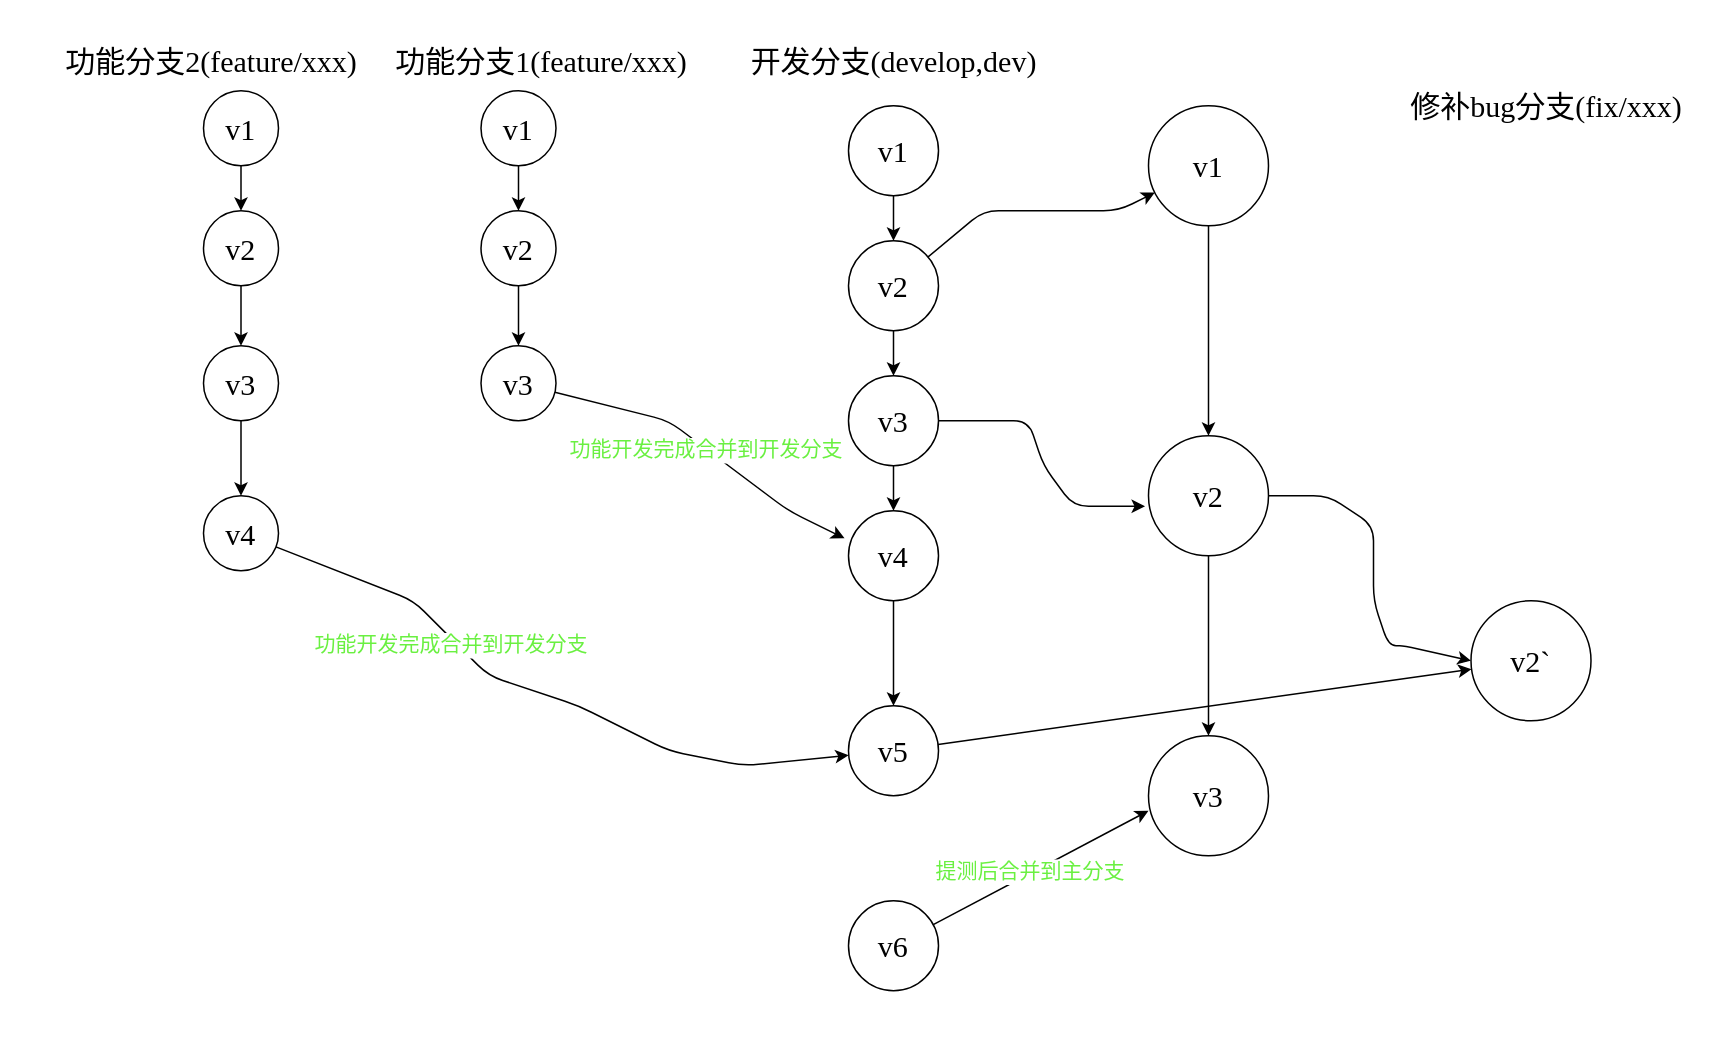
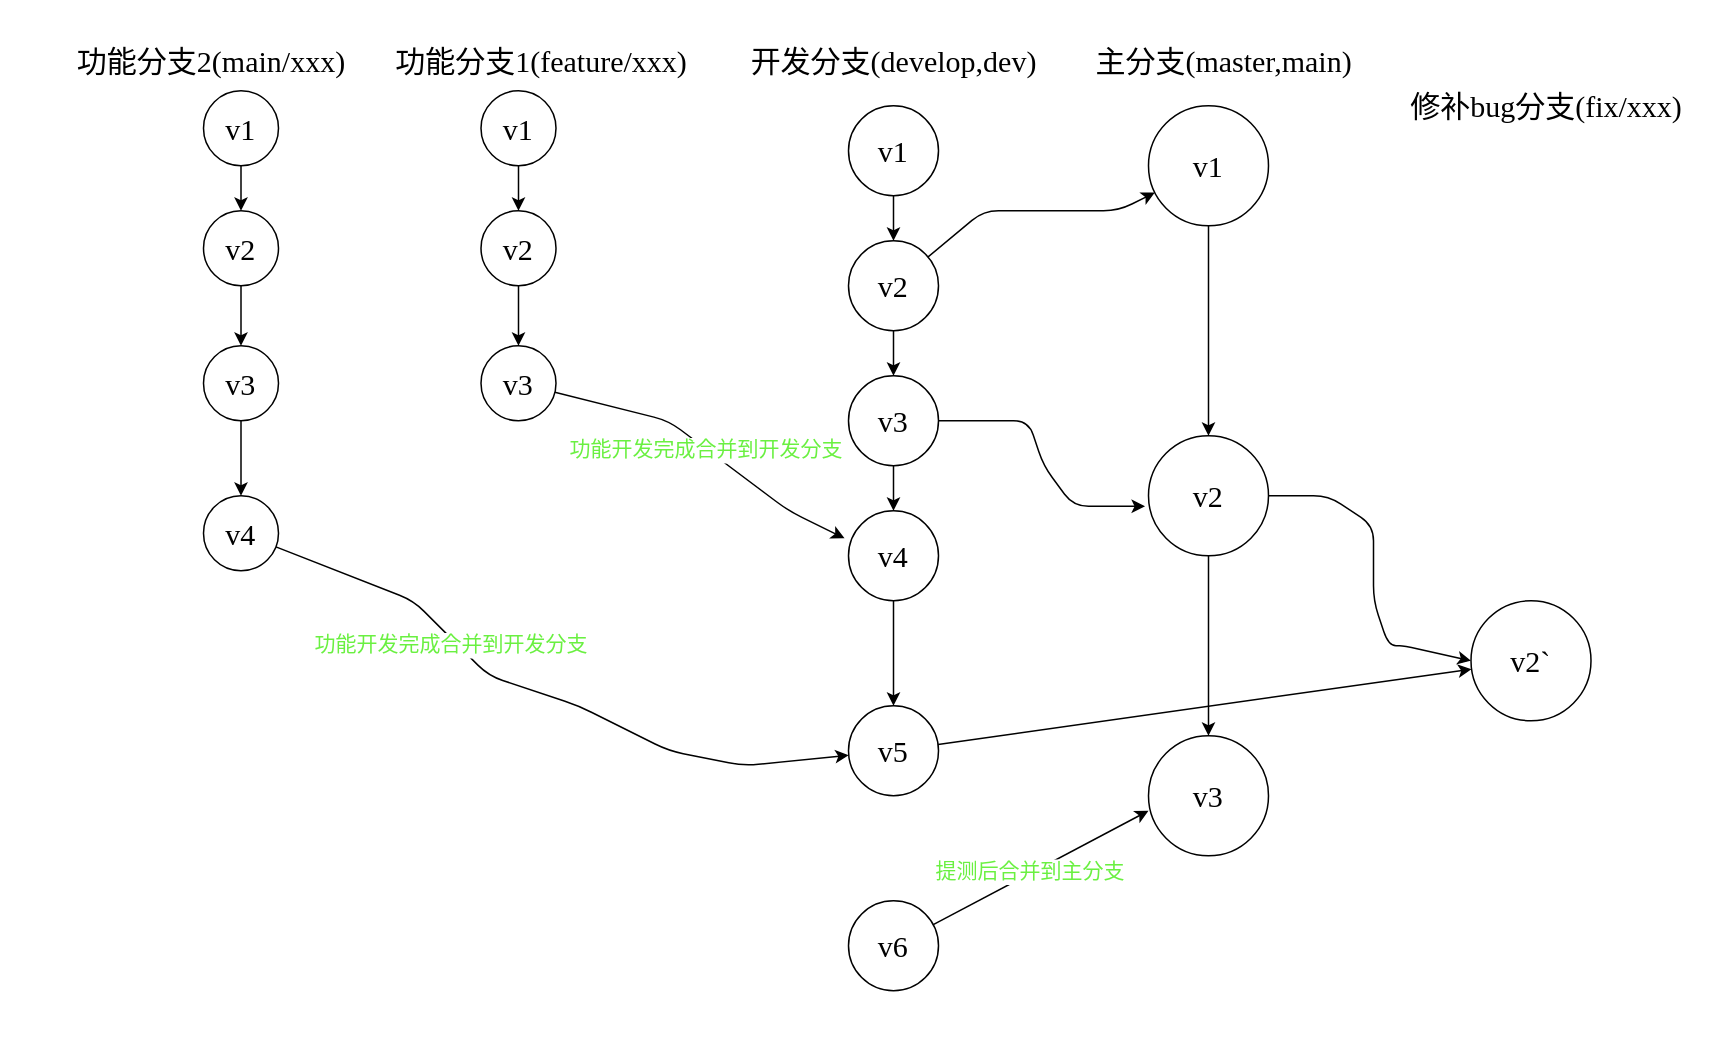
node "功能分支2(feature/xxx)": label "功能分支2(feature/xxx)" -> "功能分支2(main/xxx)"
node "主分支(master,main)": added
